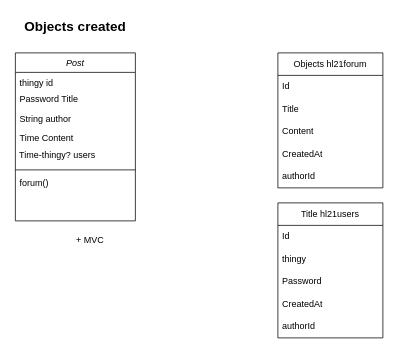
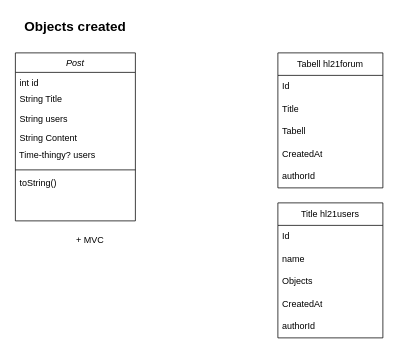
node "Objects hl21forum": label "Objects hl21forum" -> "Tabell hl21forum"
node "thingy id": label "thingy id" -> "int id"
node "Password Title": label "Password Title" -> "String Title"
node "String author": label "String author" -> "String users"
node "Content": label "Content" -> "Tabell"
node "Time Content": label "Time Content" -> "String Content"
node "forum()": label "forum()" -> "toString()"
node "thingy": label "thingy" -> "name"
node "Password": label "Password" -> "Objects"
